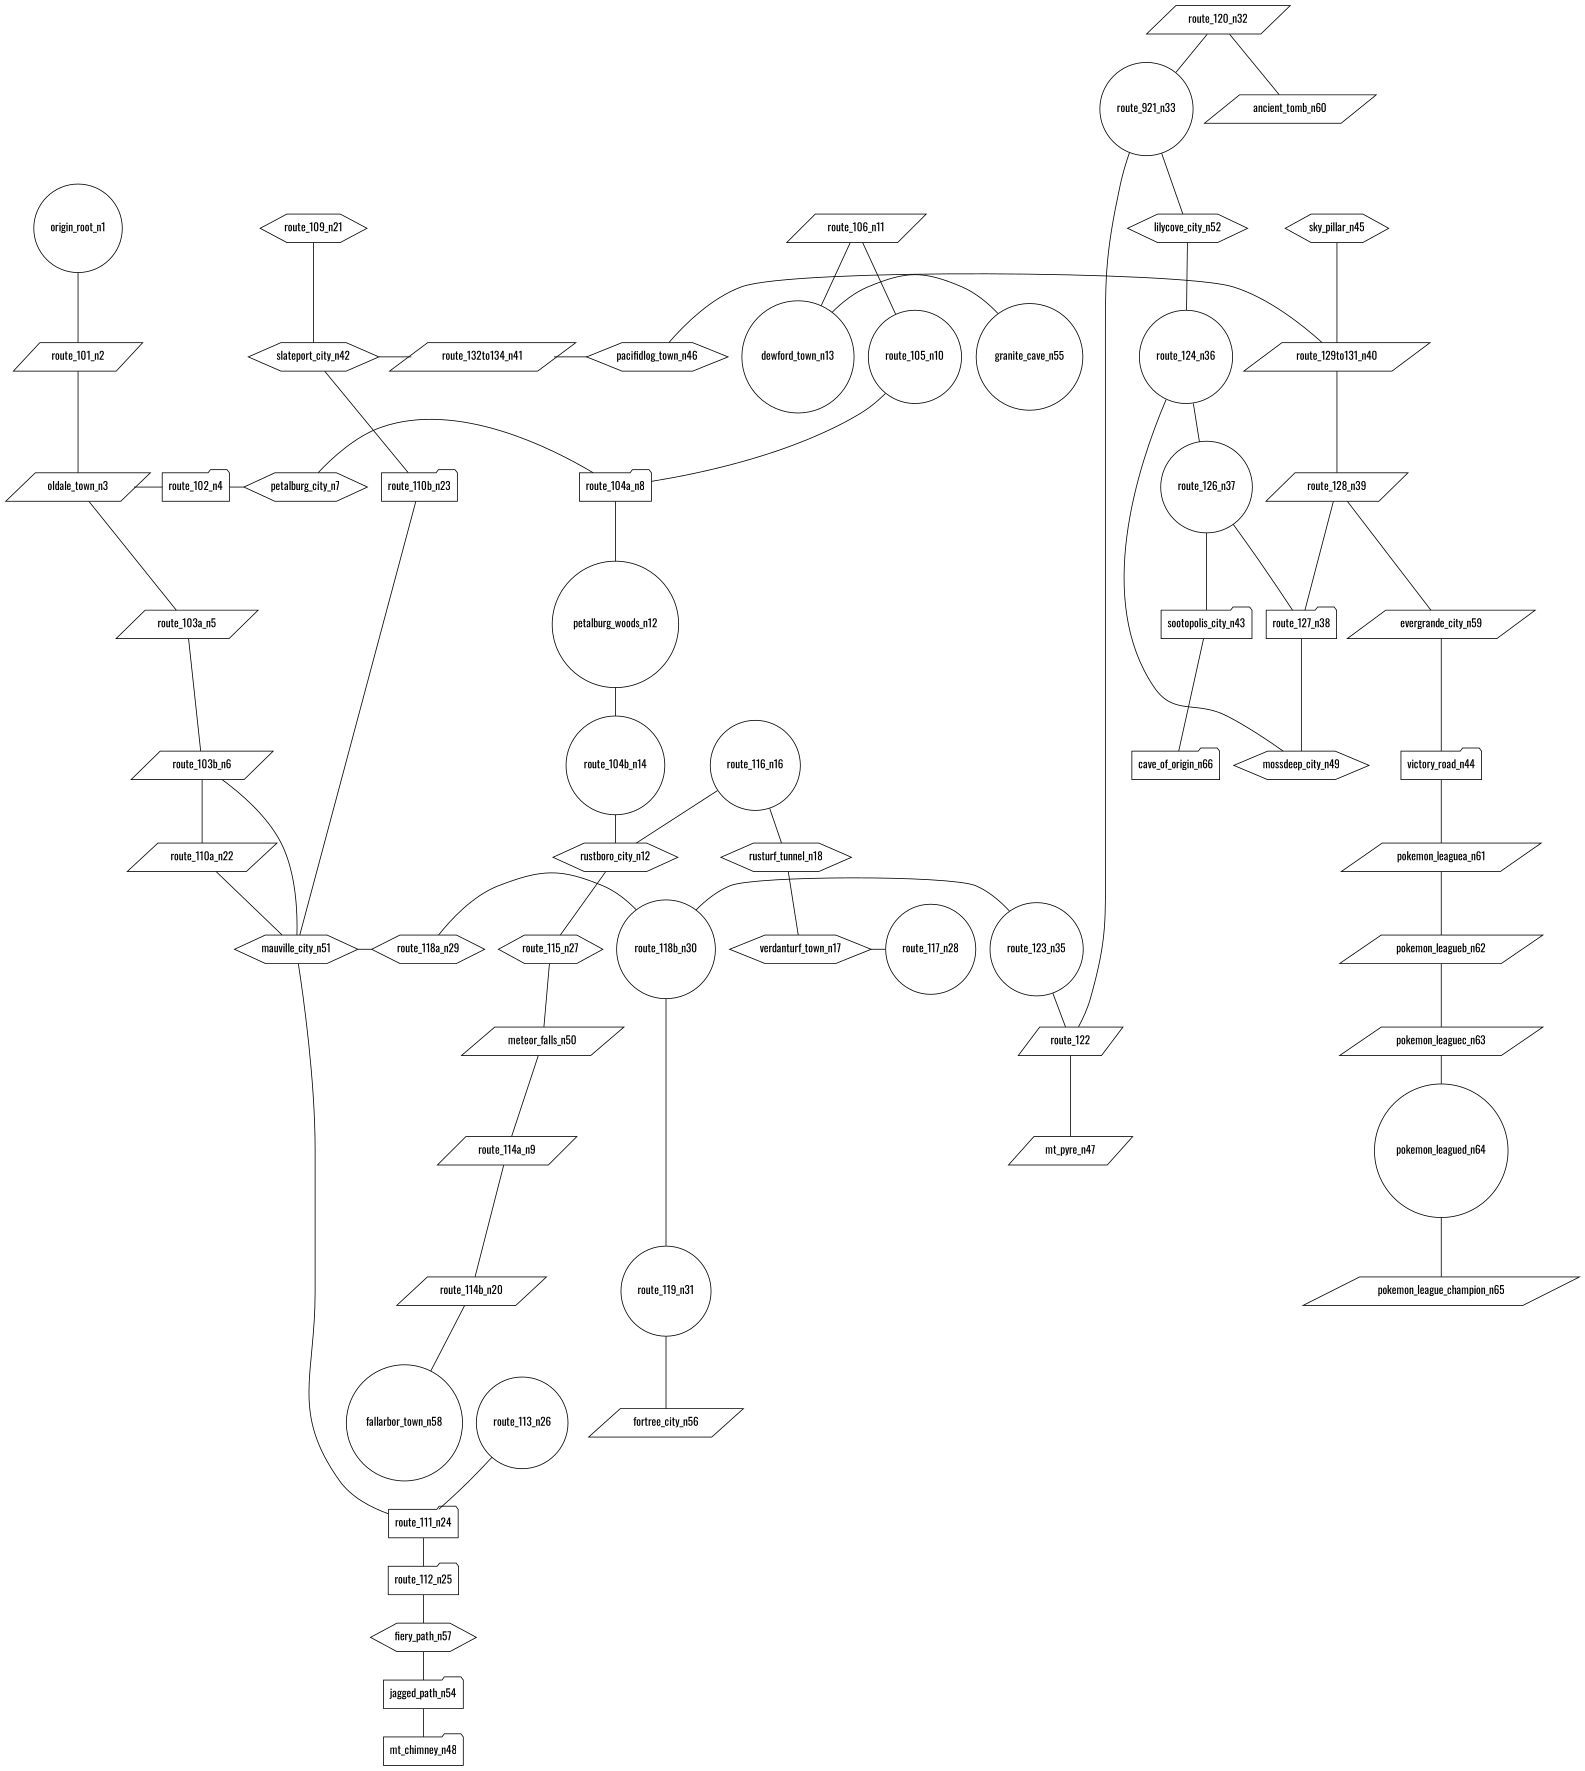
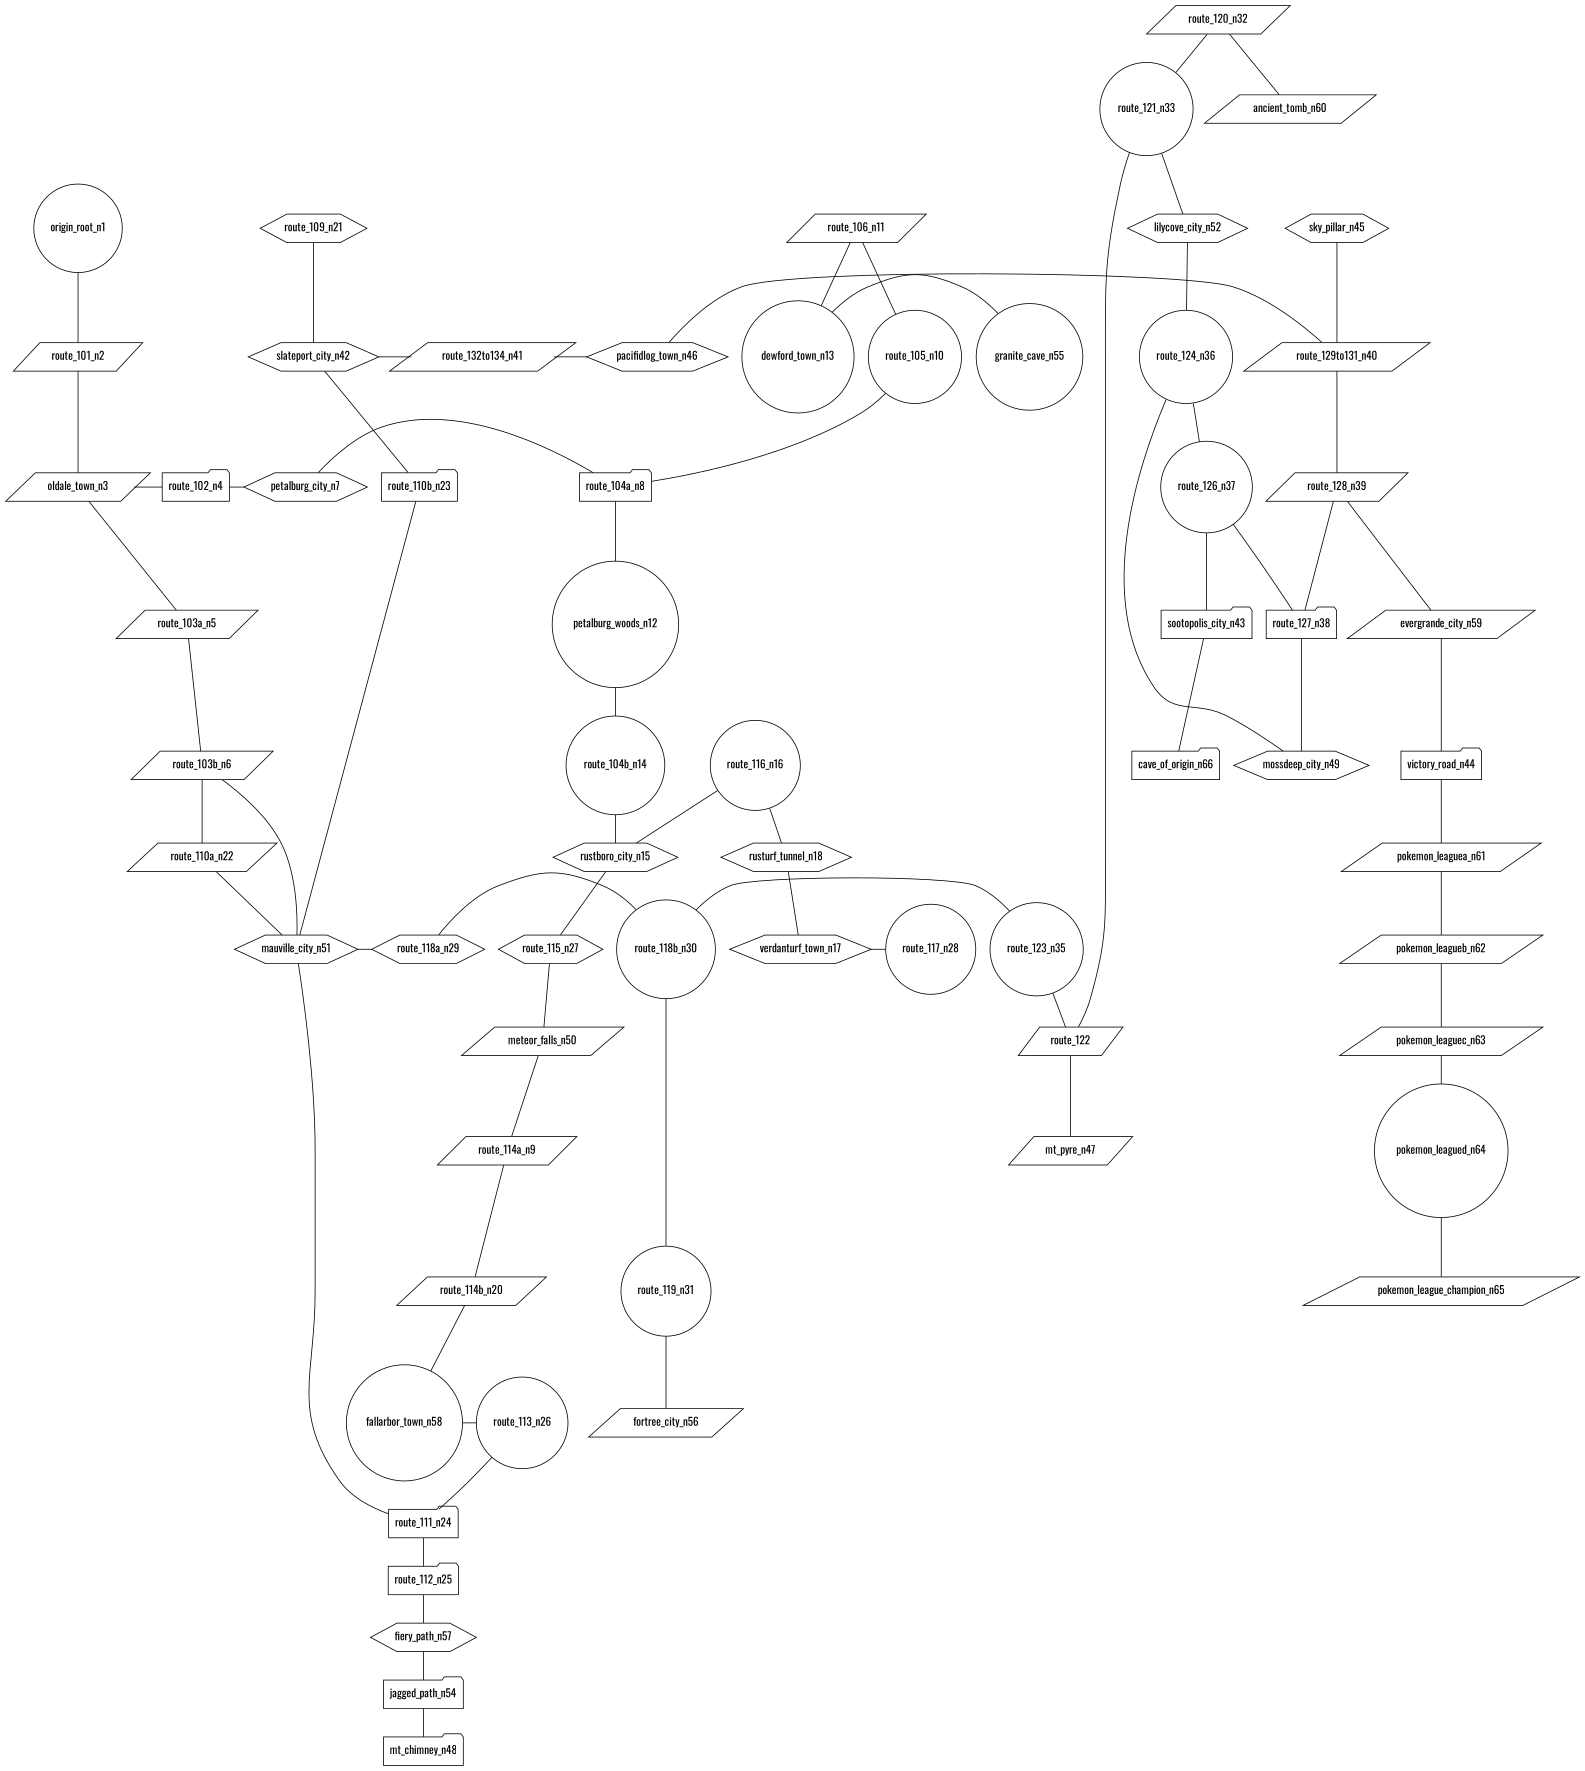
node "route_921_n33": label "route_921_n33" -> "route_121_n33"
node "rustboro_city_n12": label "rustboro_city_n12" -> "rustboro_city_n15"
edge "fallarbor_town_n58" -- "route_113_n26": added
